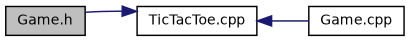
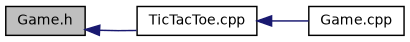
edge "Game.h" -> "TicTacToe.cpp": reversed
